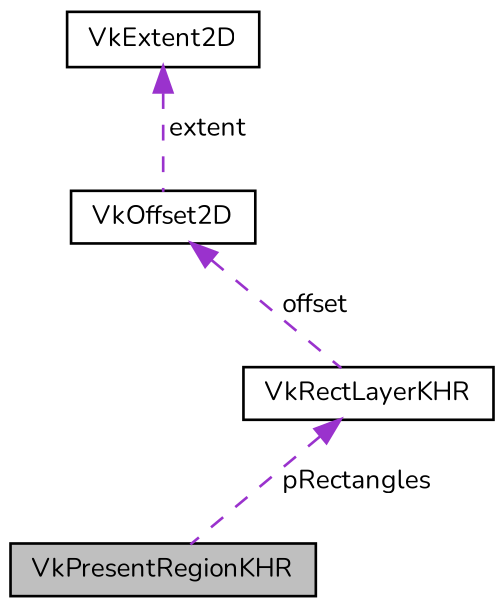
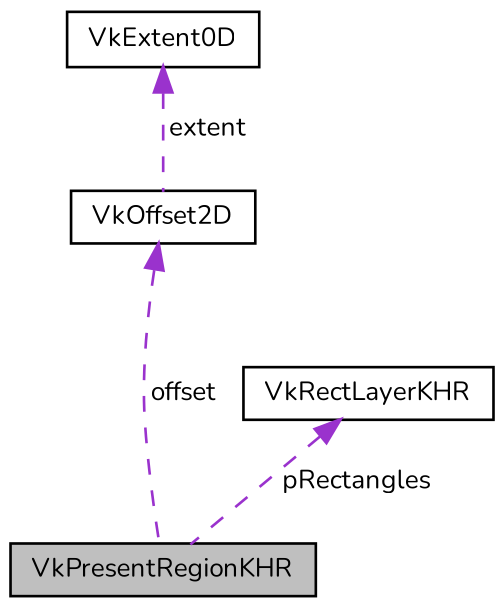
node "VkExtent2D": label "VkExtent2D" -> "VkExtent0D"
edge "VkRectLayerKHR" -> "VkOffset2D": now "VkPresentRegionKHR" -> "VkOffset2D"
